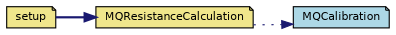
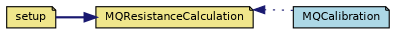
edge "MQResistanceCalculation" -> "MQCalibration": reversed
